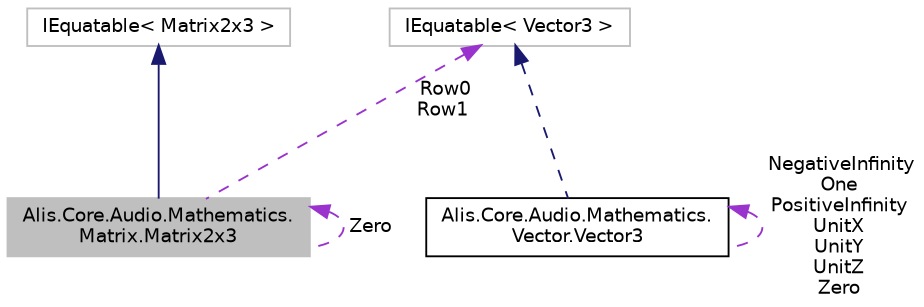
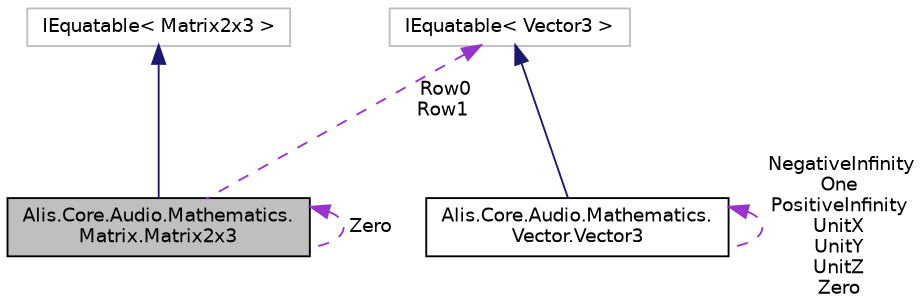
edge "Alis.Core.Audio.Mathematics. Vector.Vector3" -> "IEquatable< Vector3 >": style dashed -> solid
node "Alis.Core.Audio.Mathematics. Matrix.Matrix2x3": color grey75 -> black
